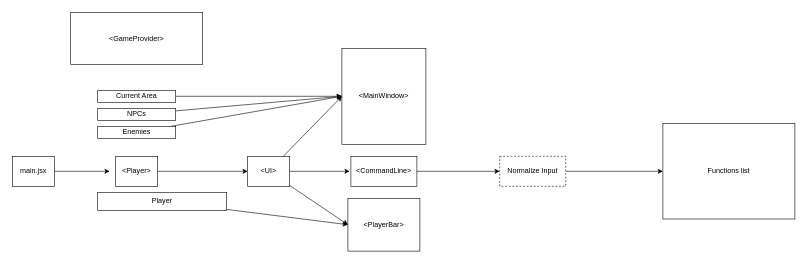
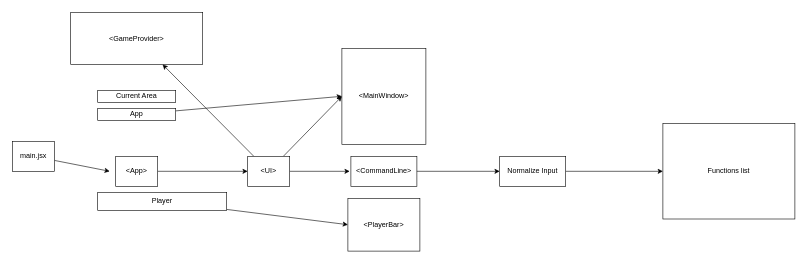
edge "Current Area" -> "<MainWindow>": removed
edge "Enemies" -> "<MainWindow>": removed
node "NPCs": label "NPCs" -> "App"
node "Enemies": removed
node "main.jsx": moved (33, 171) -> (33, 156)
node "<Player>": label "<Player>" -> "<App>"
node "Normalize Input": style dashed -> solid
edge "<UI>" -> "<PlayerBar>": now "<UI>" -> "<GameProvider>"
